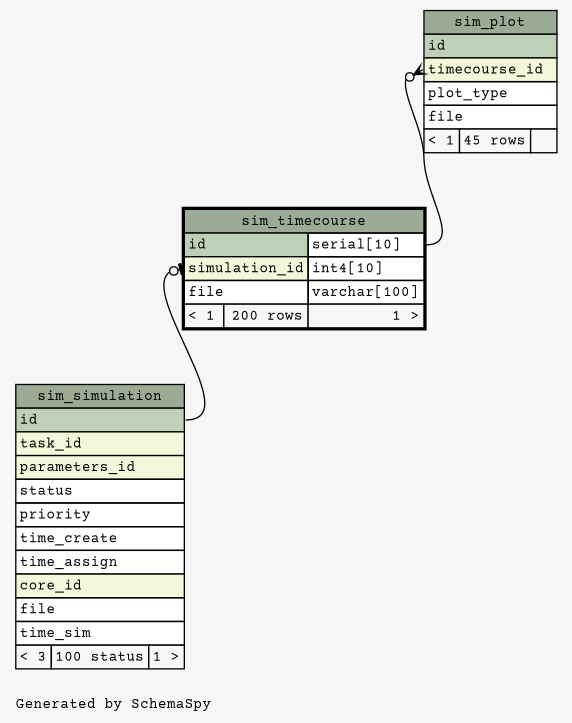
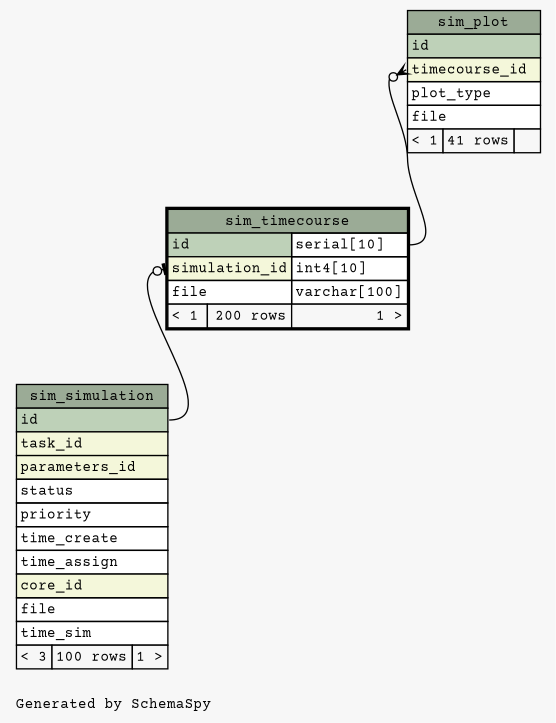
node "sim_plot": text "45 rows" -> "41 rows"
node "sim_simulation": text "100 status" -> "100 rows"
